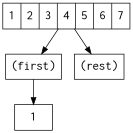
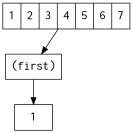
node "(rest)": removed
